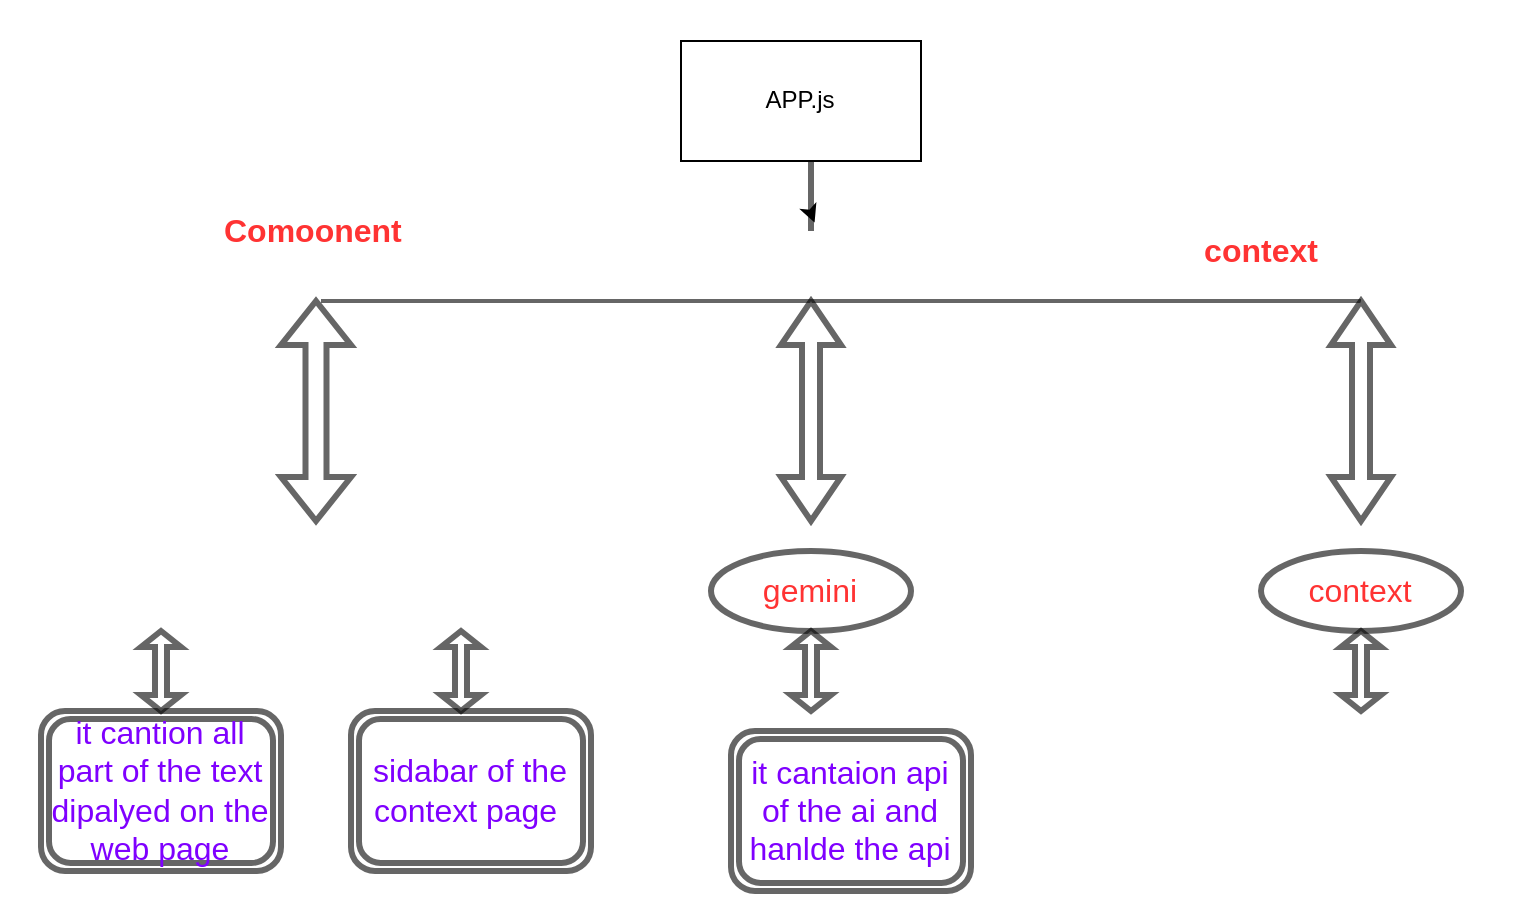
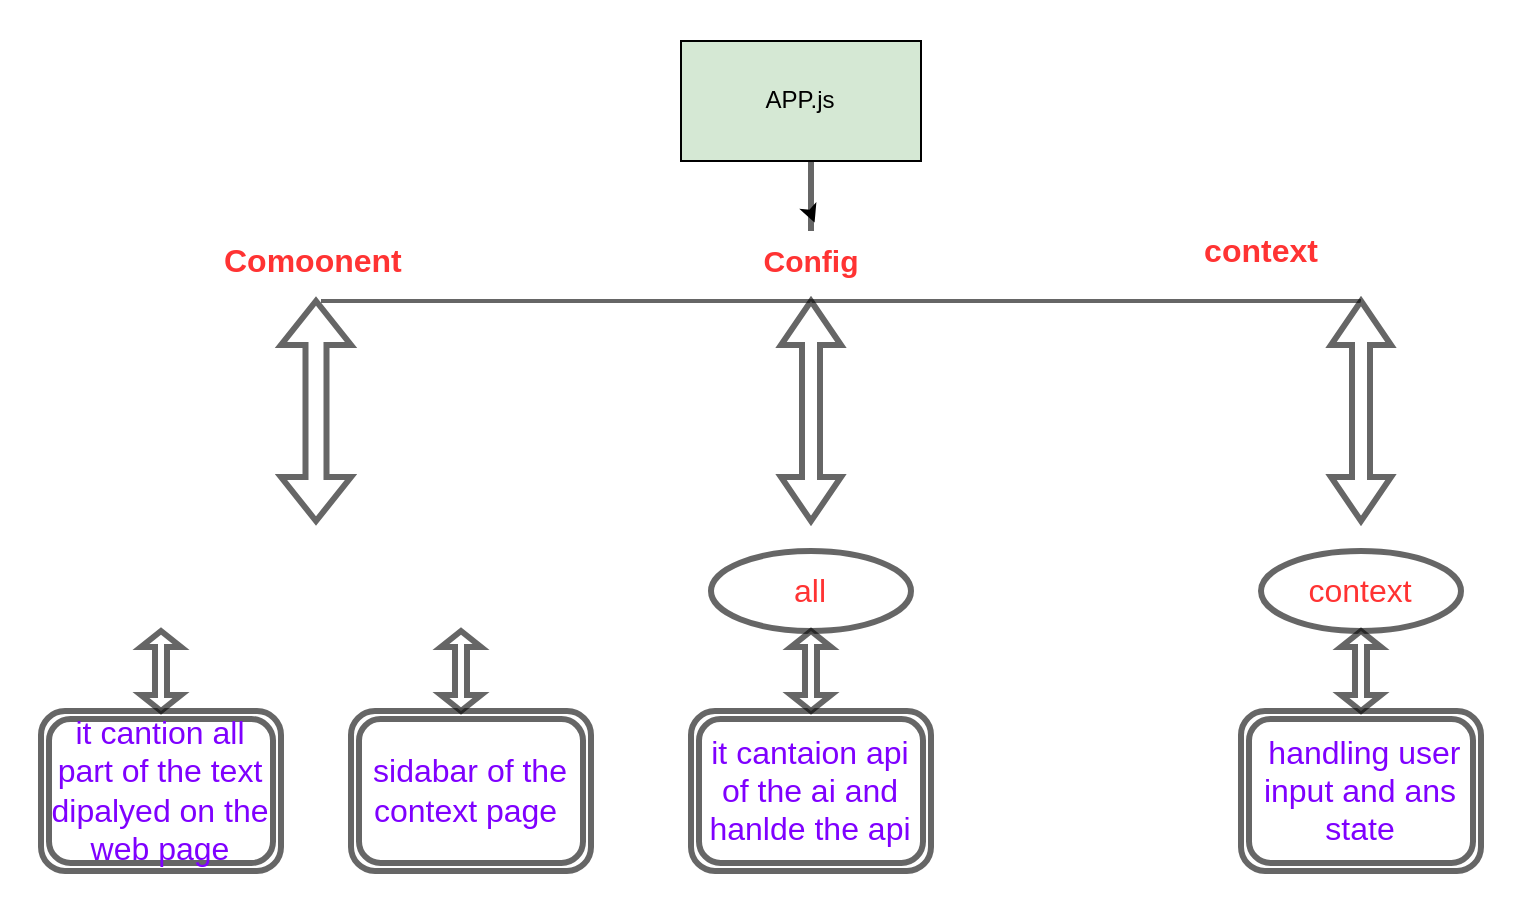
node "APP.js": fillcolor #ffffff -> #d5e8d4
node "Comoonent": moved (331, 231) -> (331, 261)
node "Config": added
node "gemini": label "gemini" -> "all"
node "handling user input and ans state": added
node "it cantaion api of the ai and hanlde the api": moved (851, 811) -> (811, 791)
